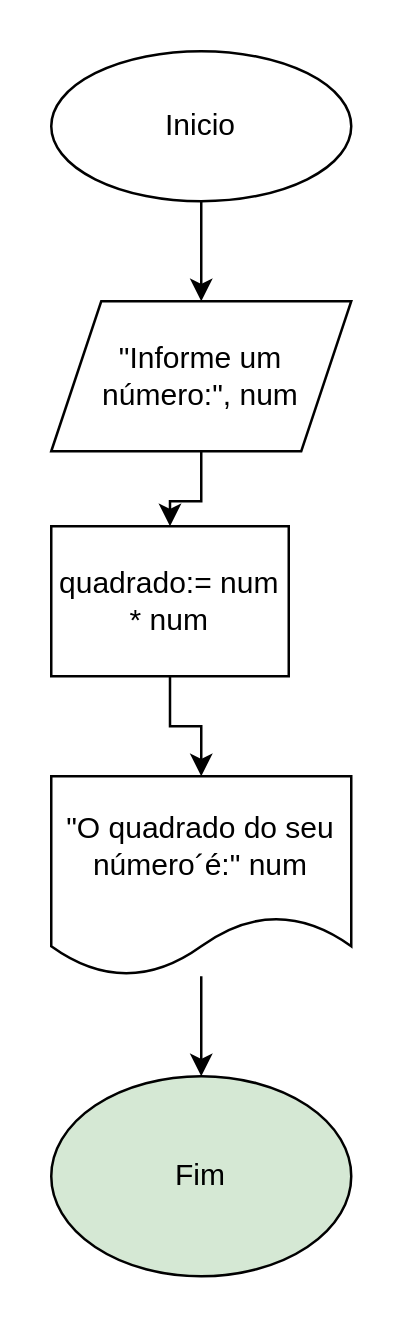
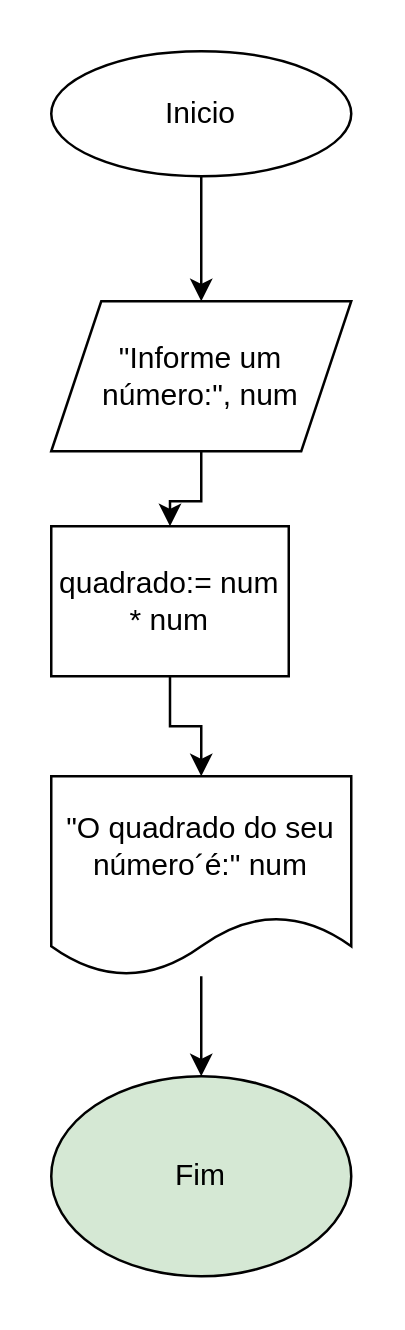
node "Inicio": size 300x150 -> 300x125
